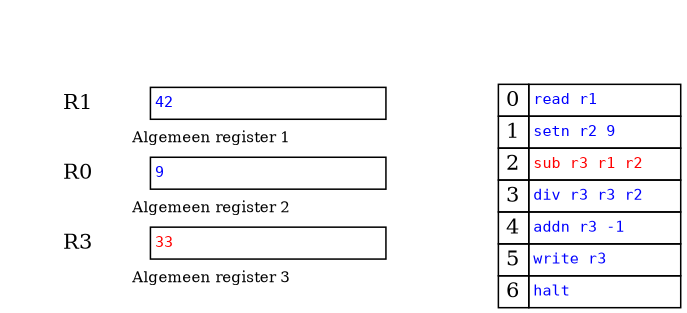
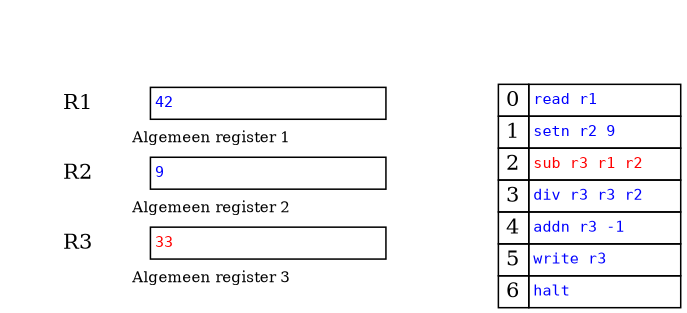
node "R1": text "R0" -> "R2"
